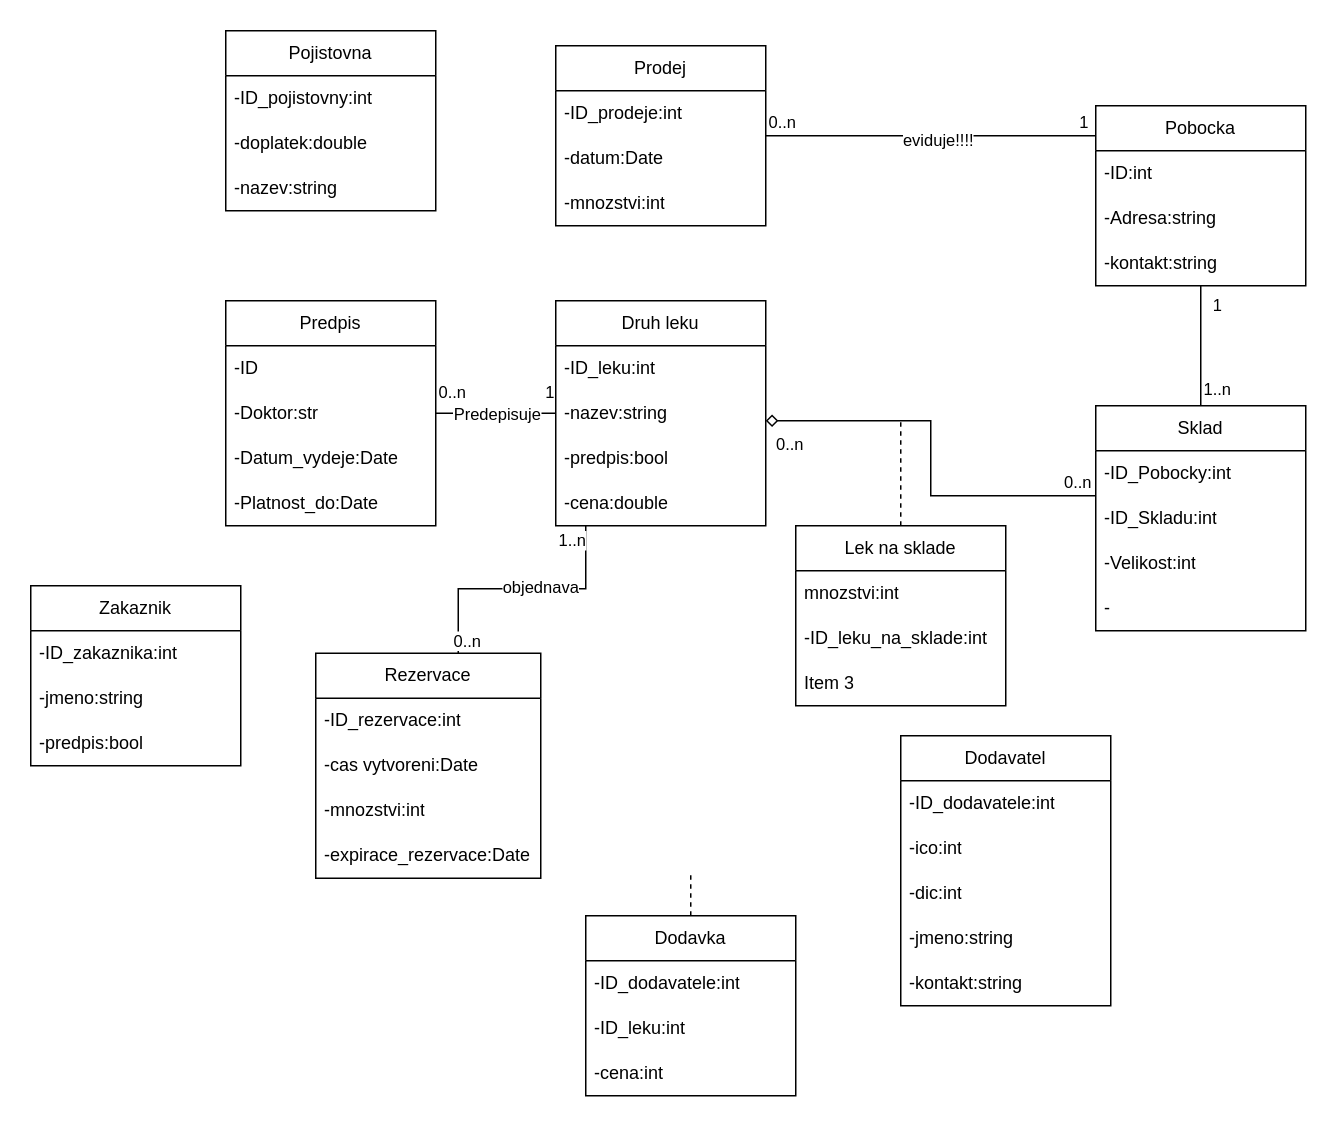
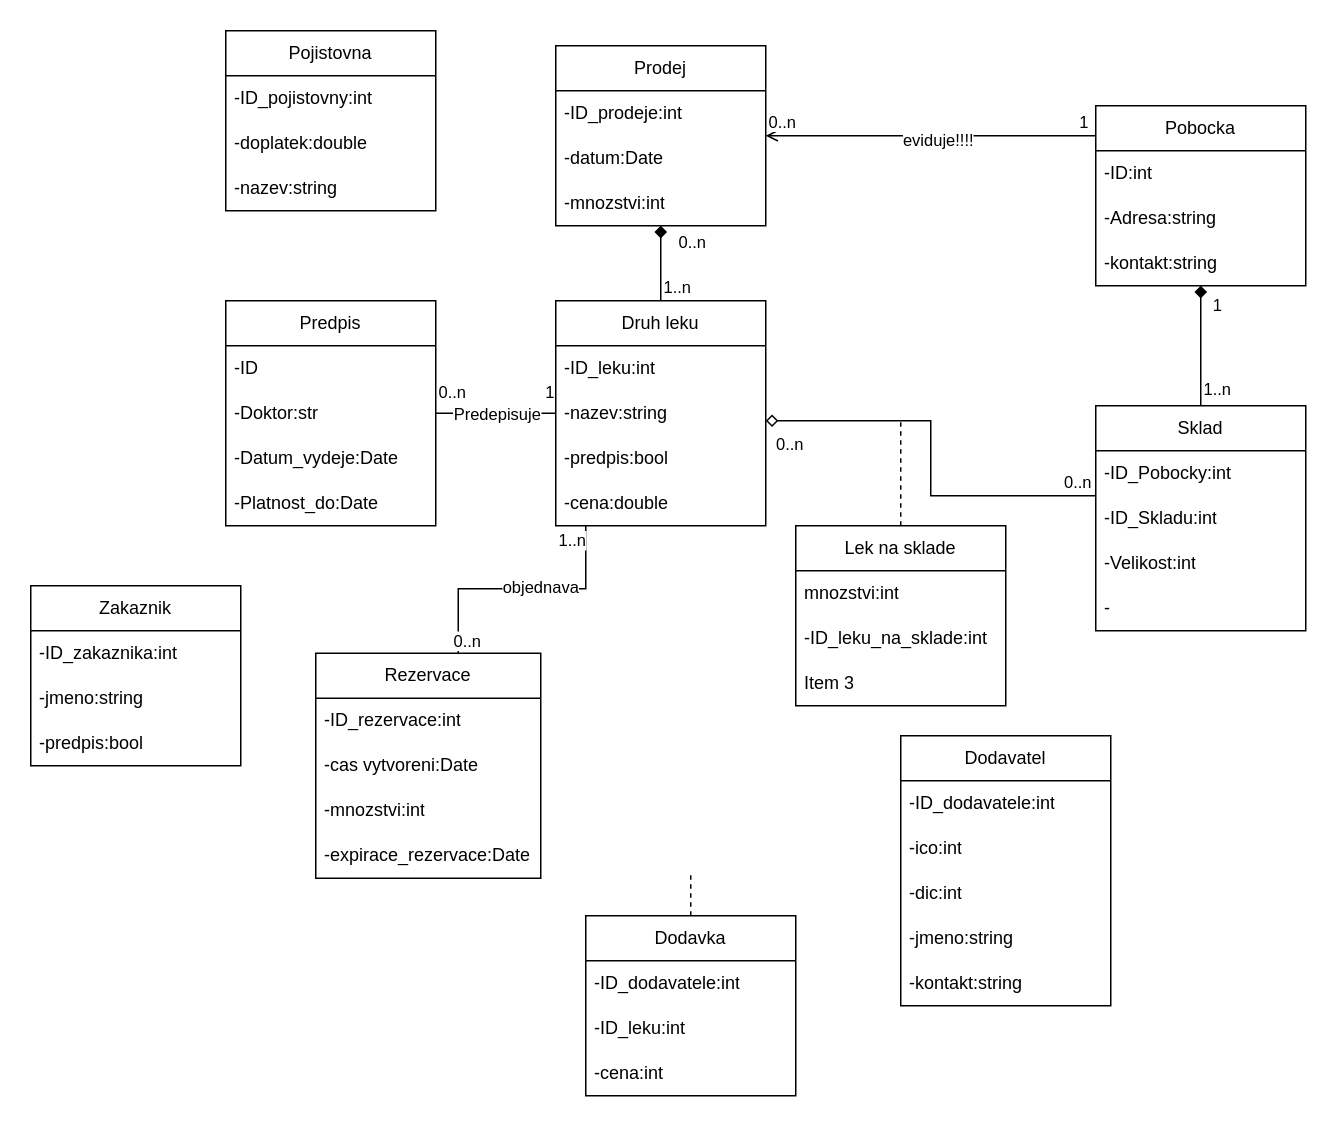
edge "Prodej" -- "Pobocka": arrowhead none -> open
edge "Druh leku" -> "Prodej": added, labels "1..n", "0..n"
edge "Pobocka" -- "Sklad": arrowhead none -> diamond
